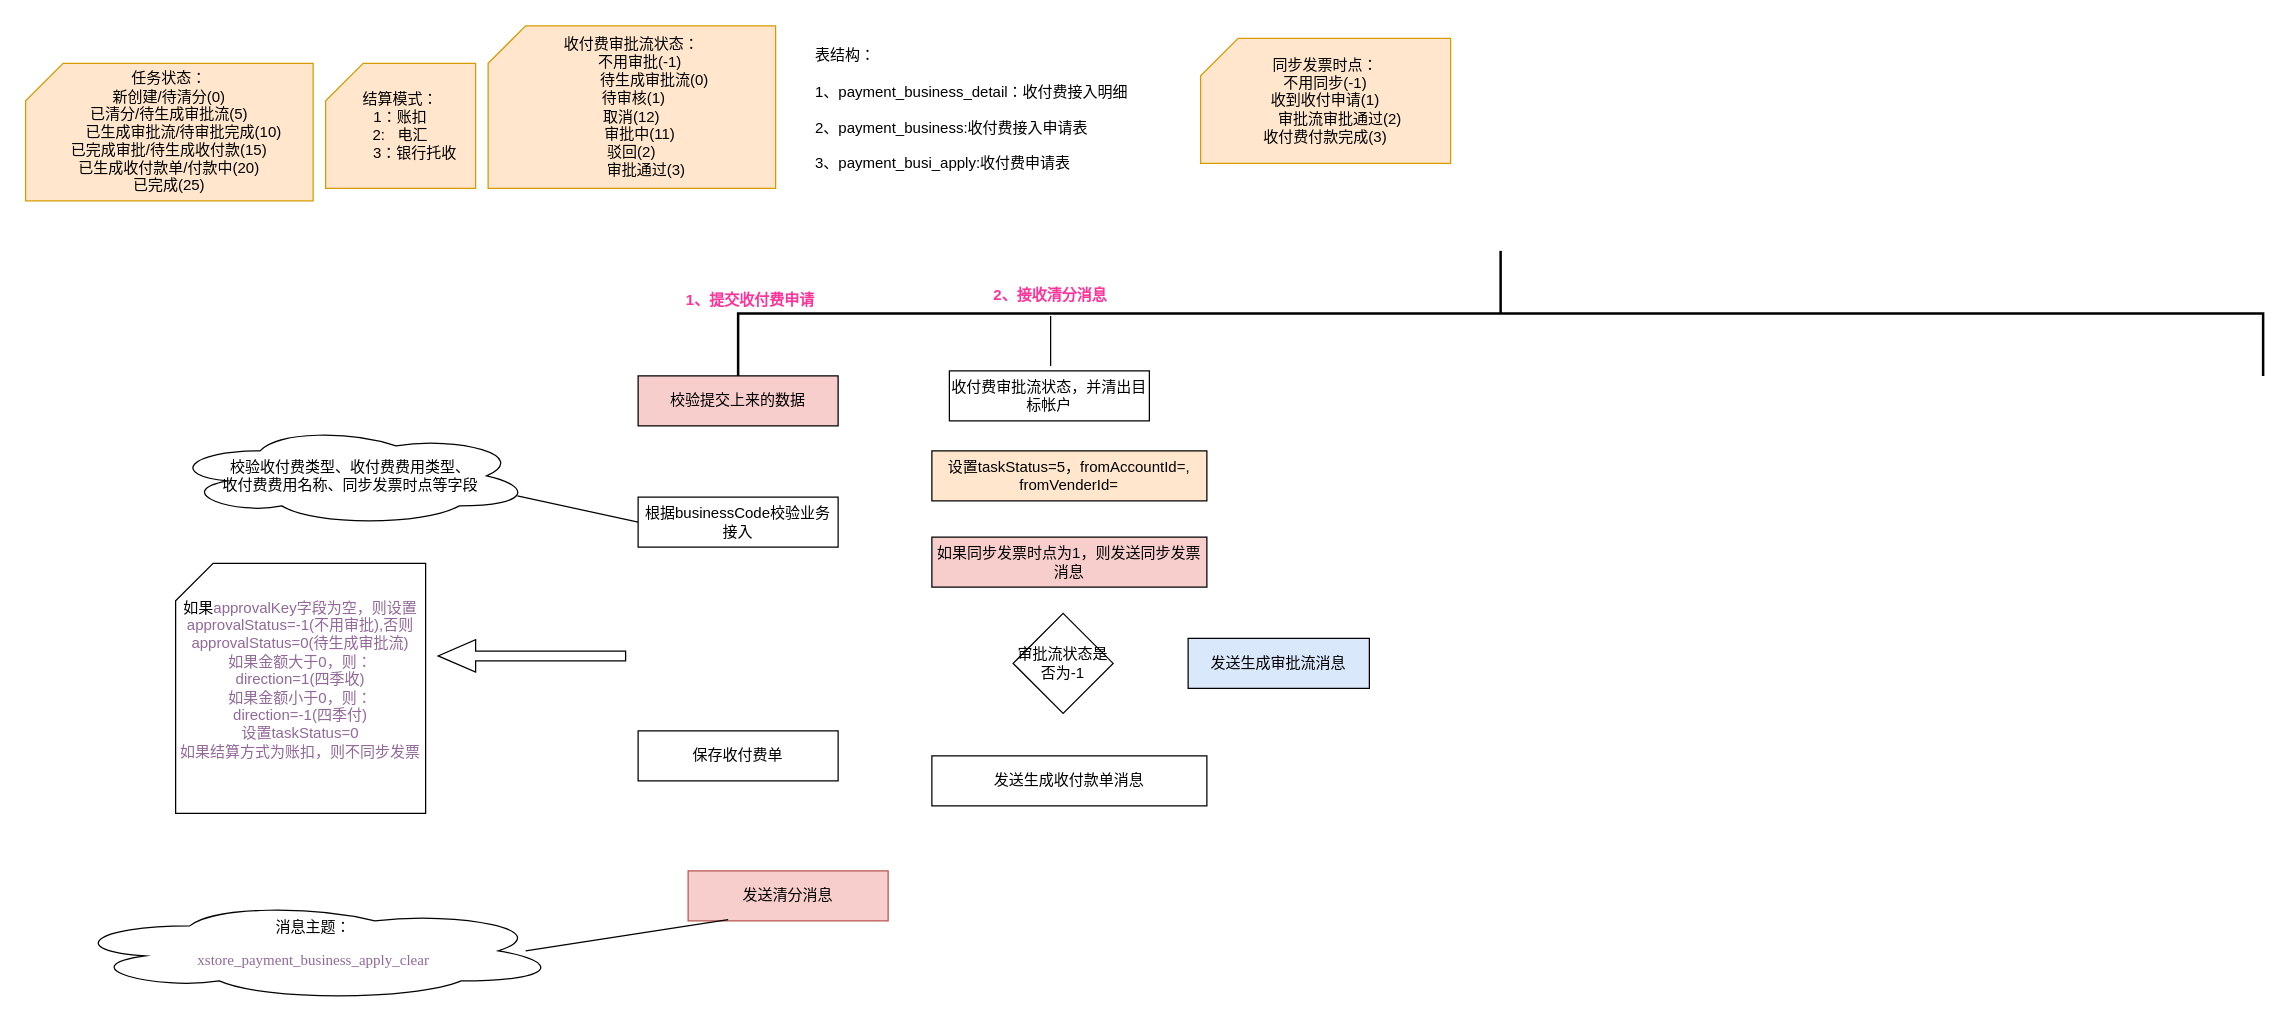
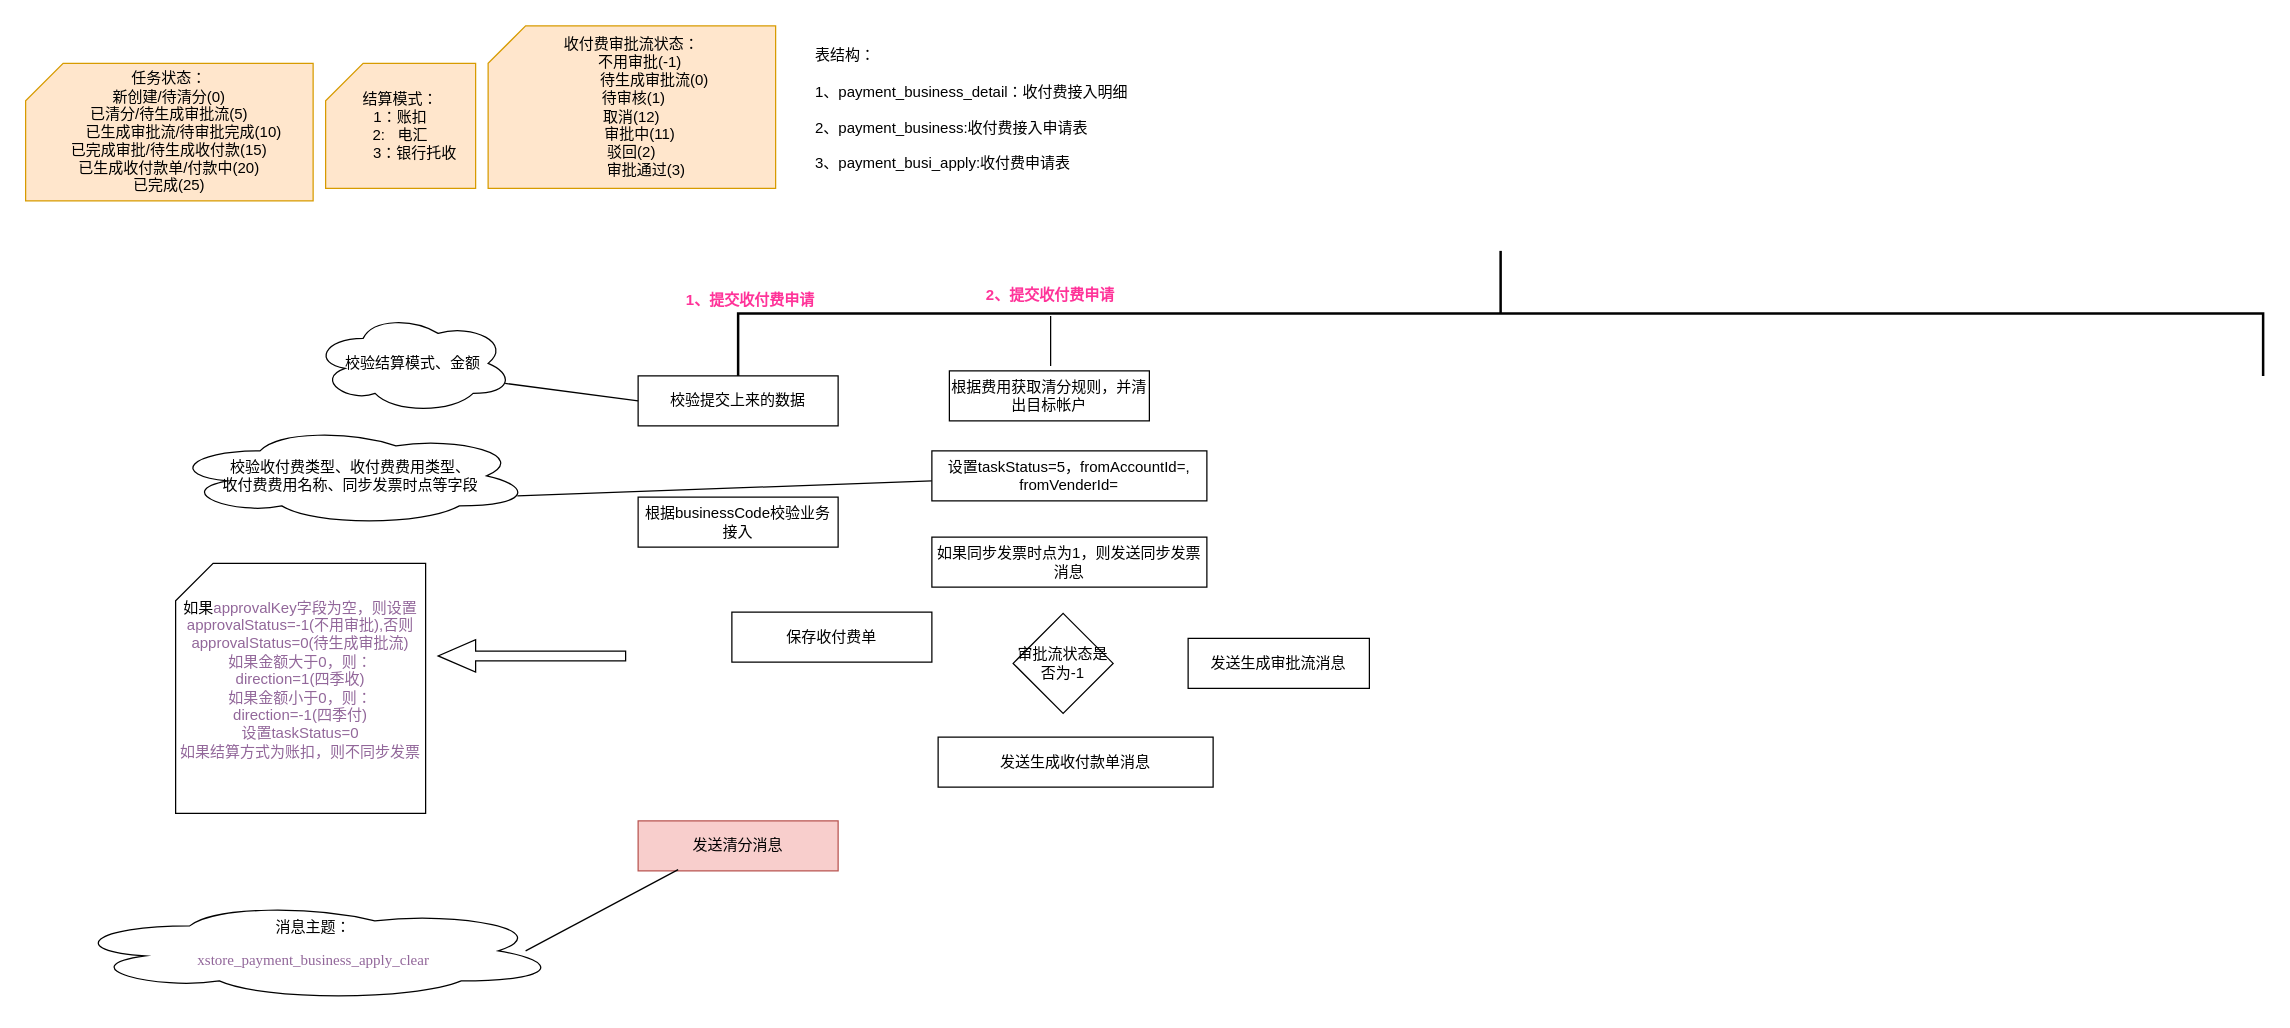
node "同步发票时点： 不用同步(-1) 收到收付申请(1) 审批流审批通过(2) 收付费付款完成(3)": removed
node "2、接收清分消息": label "2、接收清分消息" -> "2、提交收付费申请"
node "校验结算模式、金额": added
edge "校验结算模式、金额" -- "校验提交上来的数据": added
node "收付费审批流状态，并清出目标帐户": label "收付费审批流状态，并清出目标帐户" -> "根据费用获取清分规则，并清出目标帐户"
node "校验提交上来的数据": fillcolor #f8cecc -> #ffffff
node "设置taskStatus=5，fromAccountId=, fromVenderId=": fillcolor #ffe6cc -> #ffffff
edge "校验收付费类型、收付费费用类型、 收付费费用名称、同步发票时点等字段" -- "根据businessCode校验业务接入": now "校验收付费类型、收付费费用类型、 收付费费用名称、同步发票时点等字段" -- "设置taskStatus=5，fromAccountId=, fromVenderId="
node "如果同步发票时点为1，则发送同步发票消息": fillcolor #f8cecc -> #ffffff
node "发送生成审批流消息": fillcolor #dae8fc -> #ffffff
node "保存收付费单": moved (738, 756) -> (832, 637)
node "发送生成收付款单消息": moved (1069, 781) -> (1076, 762)
node "发送清分消息": moved (788, 896) -> (738, 846)
